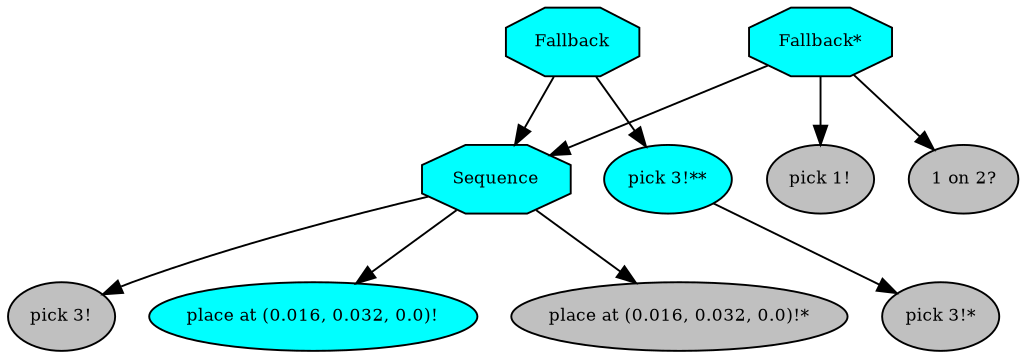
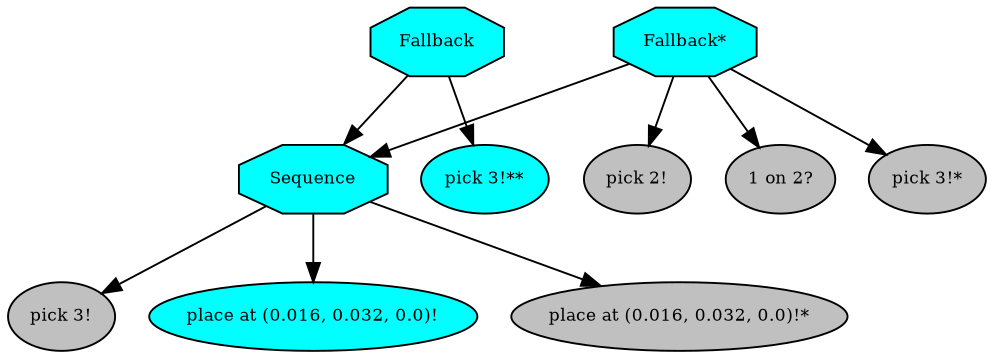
node "pick 1!": label "pick 1!" -> "pick 2!"
edge "pick 3!**" -> "pick 3!*": now "Fallback*" -> "pick 3!*"
